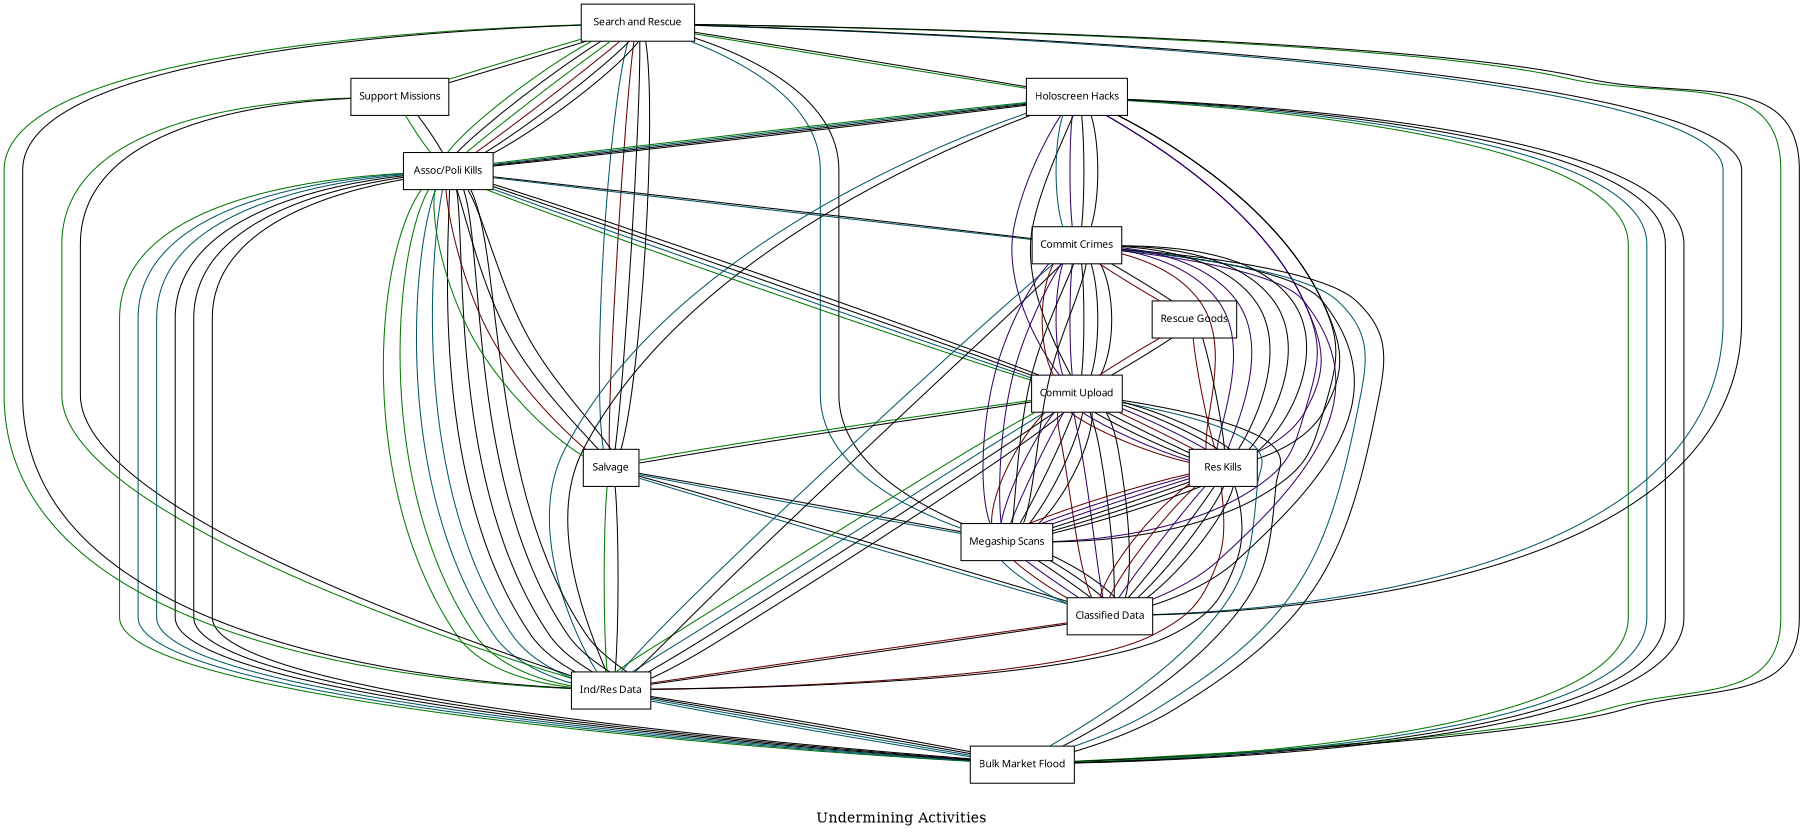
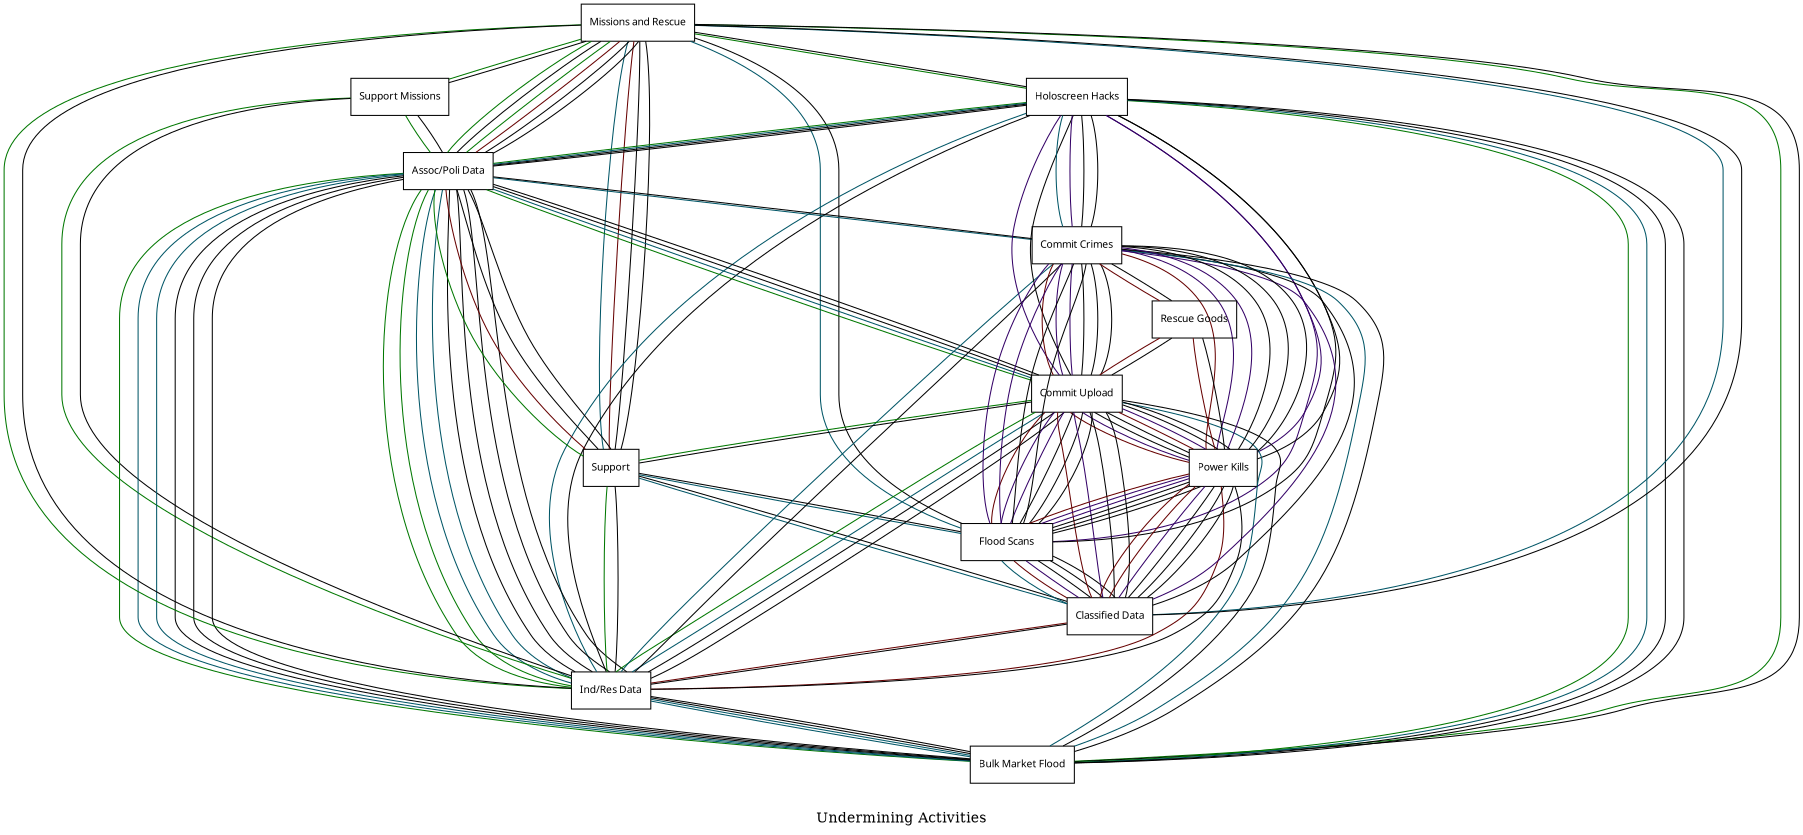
node "Search and Rescue": label "Search and Rescue" -> "Missions and Rescue"
node "Assoc/Poli Kills": label "Assoc/Poli Kills" -> "Assoc/Poli Data"
node "Salvage": label "Salvage" -> "Support"
node "Res Kills": label "Res Kills" -> "Power Kills"
node "Megaship Scans": label "Megaship Scans" -> "Flood Scans"
